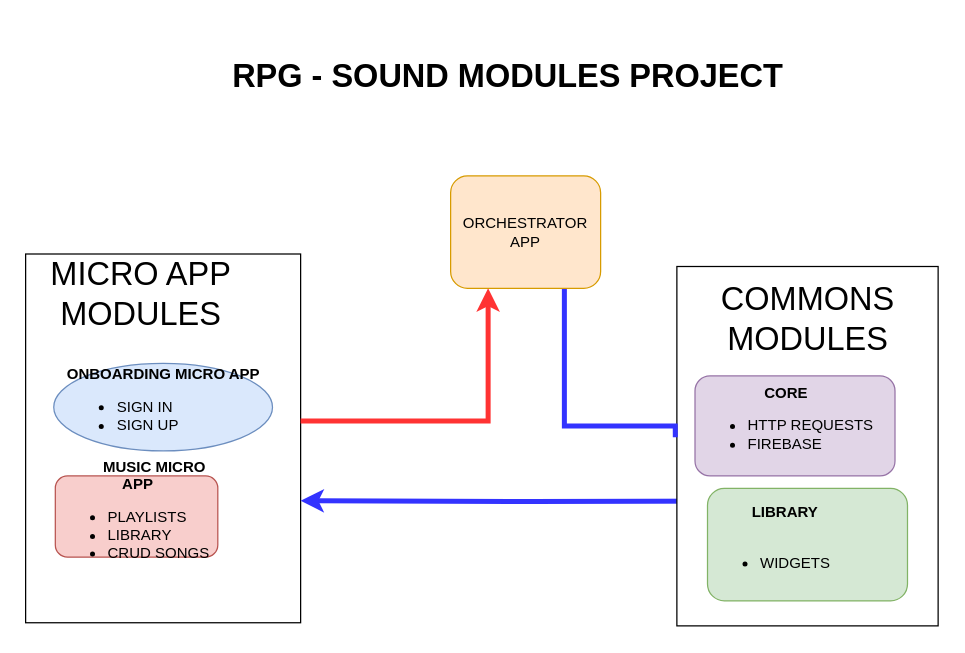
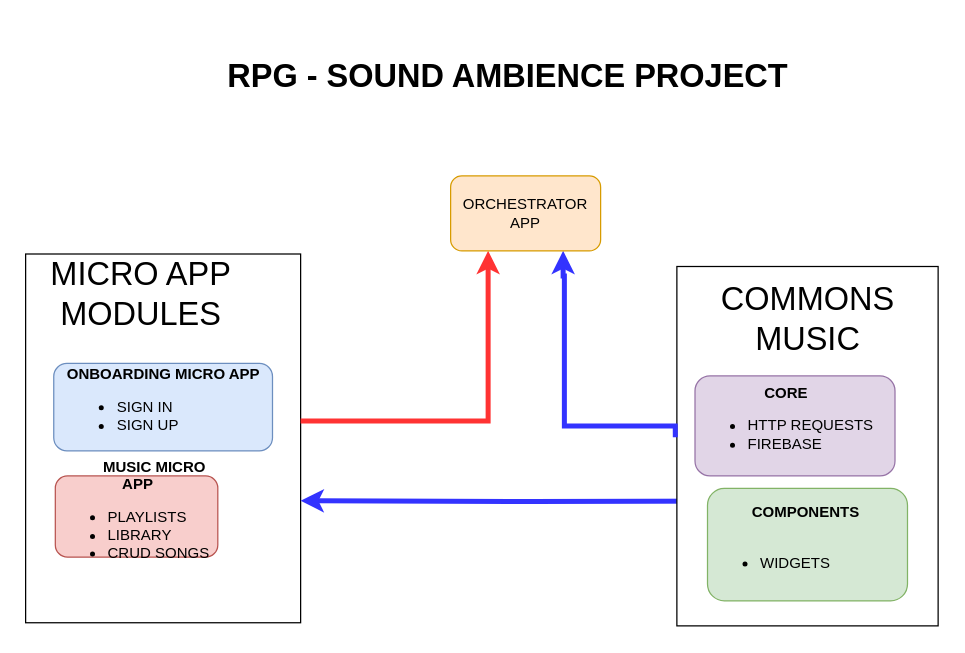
node "RPG - SOUND MODULES PROJECT": label "RPG - SOUND MODULES PROJECT" -> "RPG - SOUND AMBIENCE PROJECT"
node "ORCHESTRATOR APP": size 150x113 -> 150x75
node "COMMONS MODULES": label "COMMONS MODULES" -> "COMMONS MUSIC"
node "ONBOARDING MICRO APP SIGN IN SIGN UP": shape ellipse -> rounded rectangle
node "LIBRARY WIDGETS": label "LIBRARY WIDGETS" -> "COMPONENTS WIDGETS"
